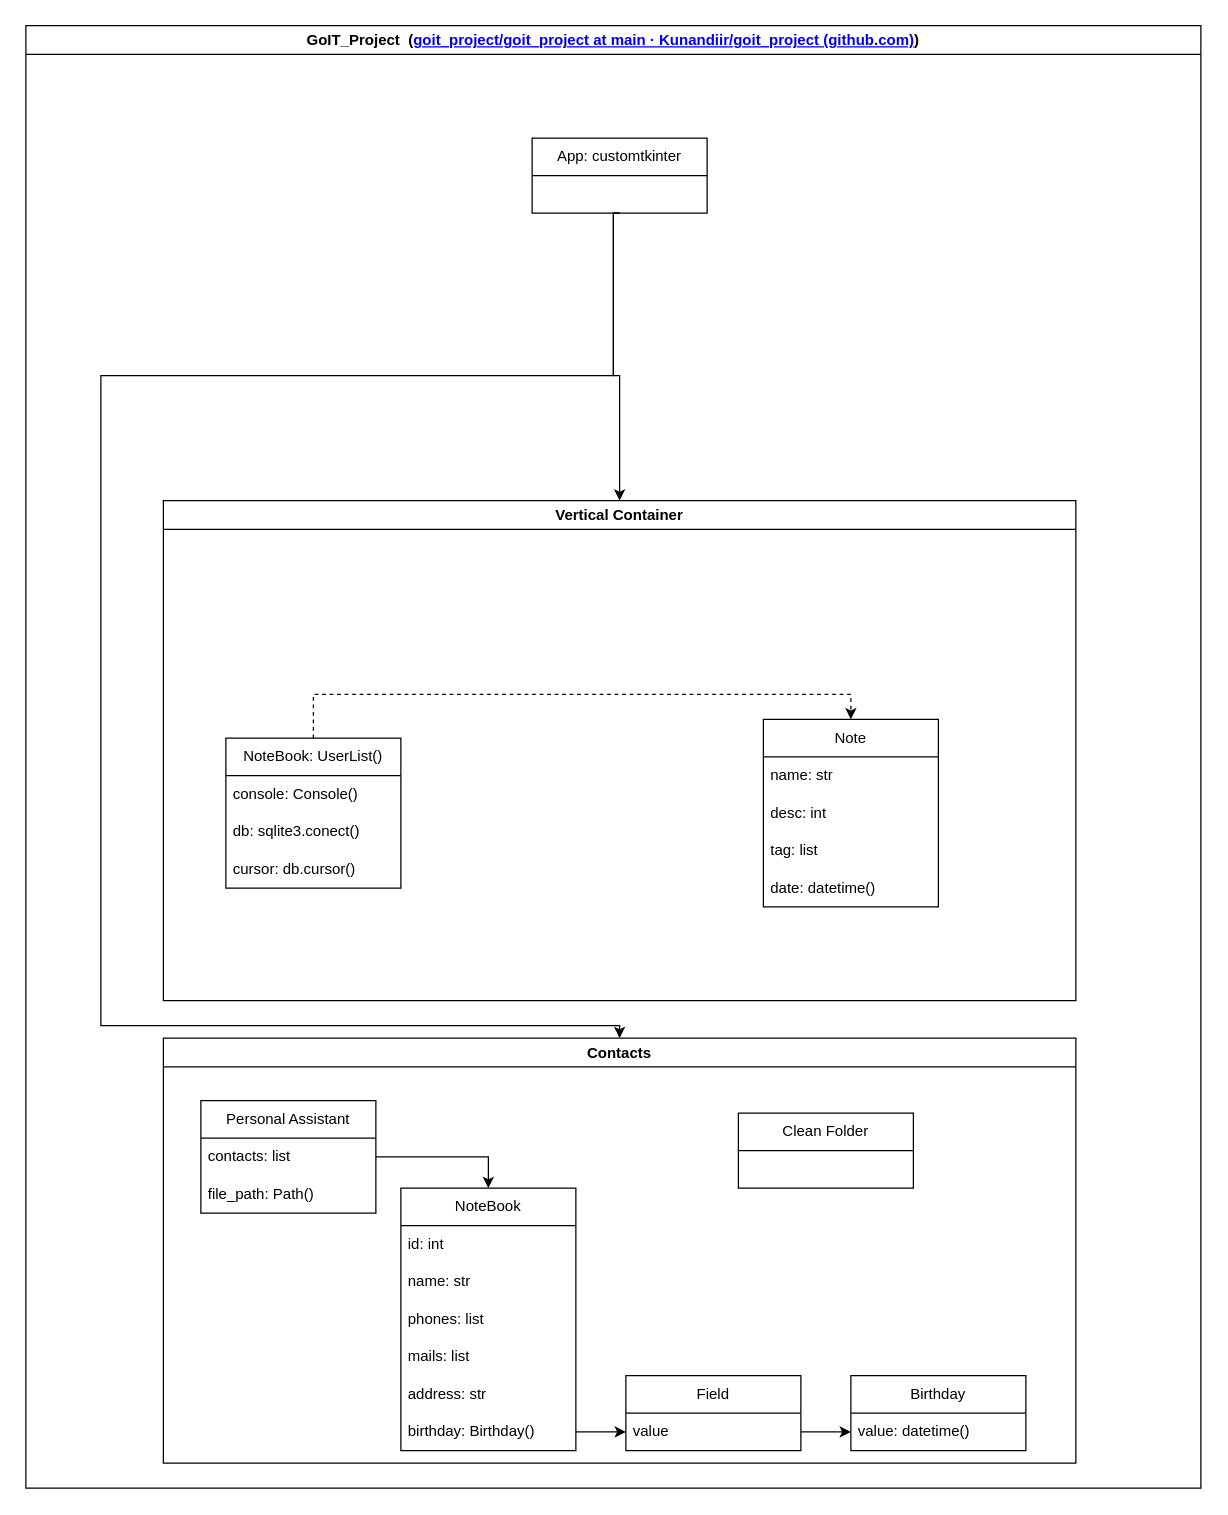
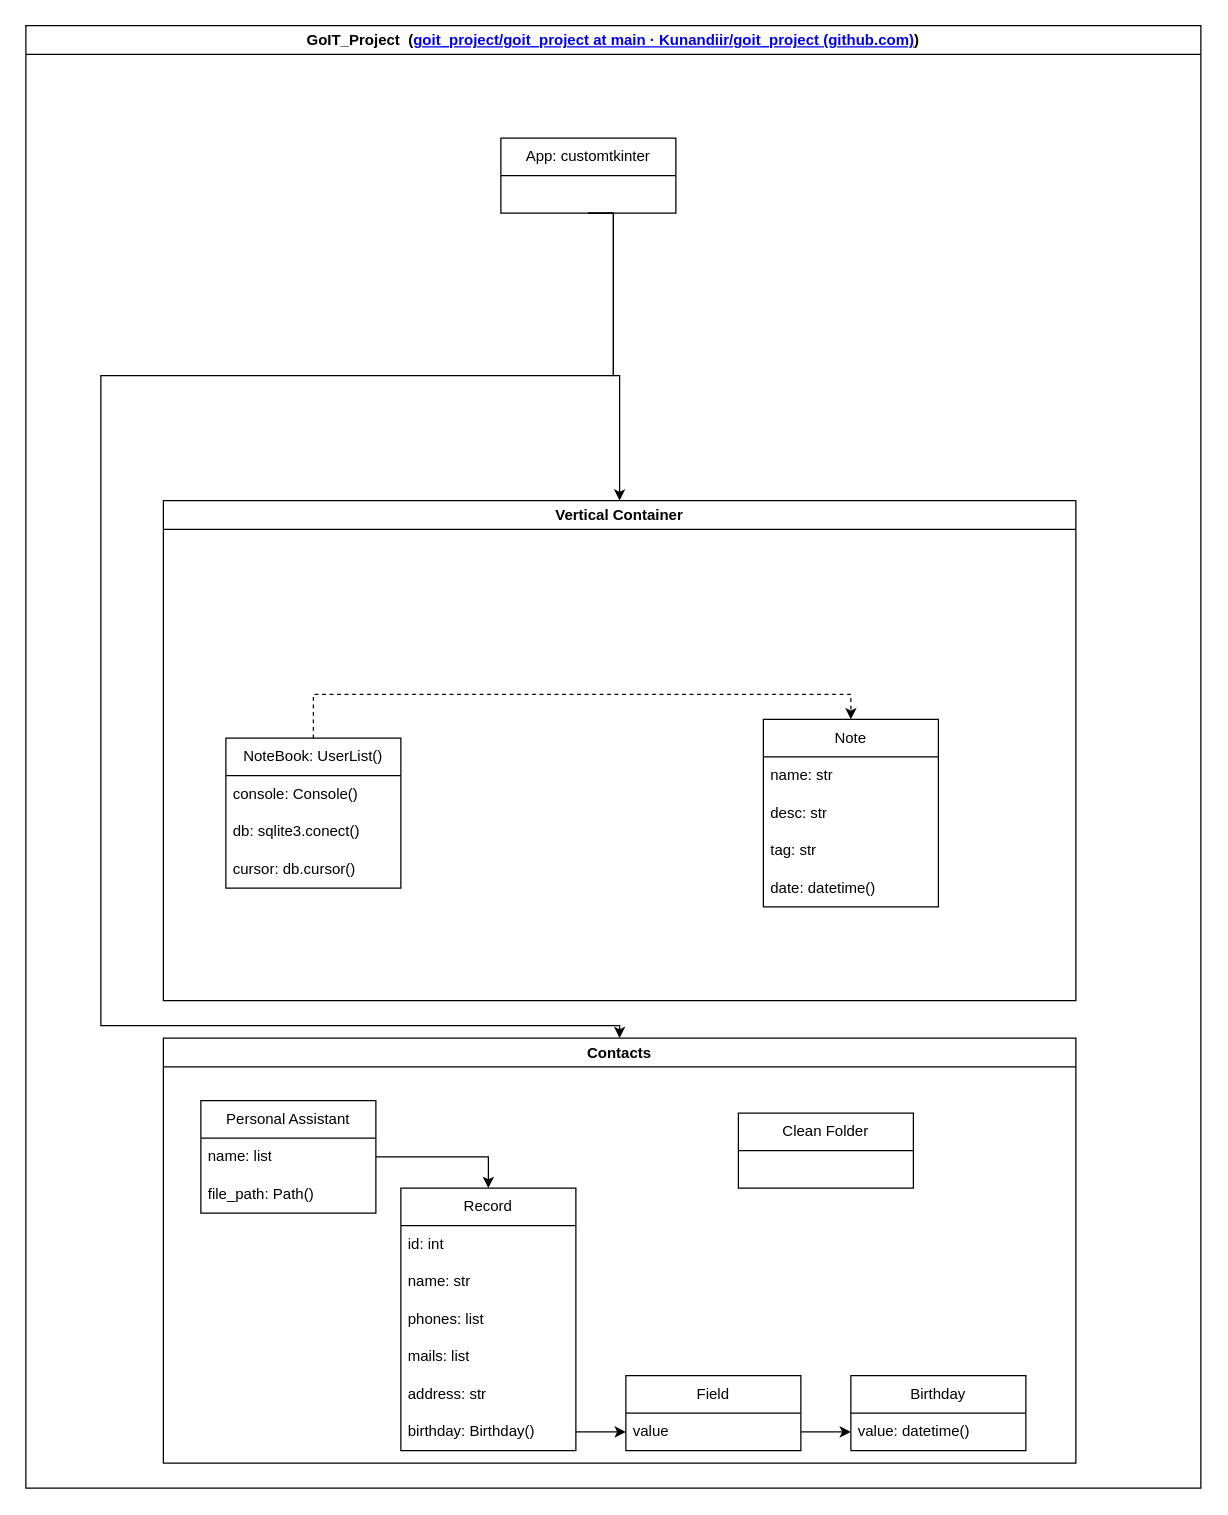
node "App: customtkinter": moved (619, 176) -> (588, 176)
node "desc: int": label "desc: int" -> "desc: str"
node "tag: list": label "tag: list" -> "tag: str"
node "contacts: list": label "contacts: list" -> "name: list"
node "NoteBook": label "NoteBook" -> "Record"
